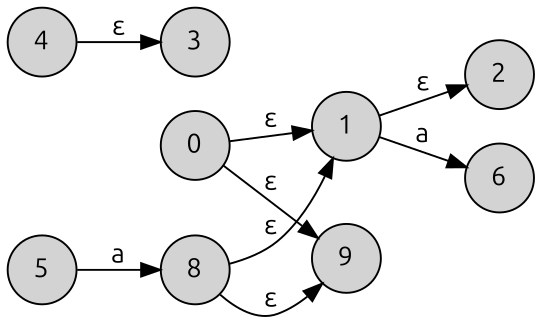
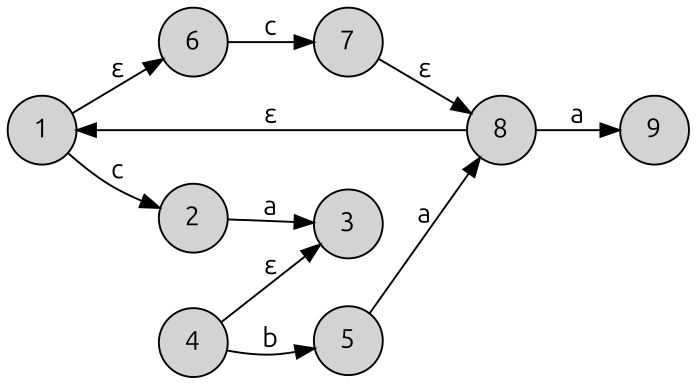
node "7": added
edge "1" -> "2": label "ε" -> "c"
edge "1" -> "6": label "a" -> "ε"
node "0": removed
edge "2" -> "3": added, label "a"
edge "8" -> "9": label "ε" -> "a"
edge "4" -> "5": added, label "b"
